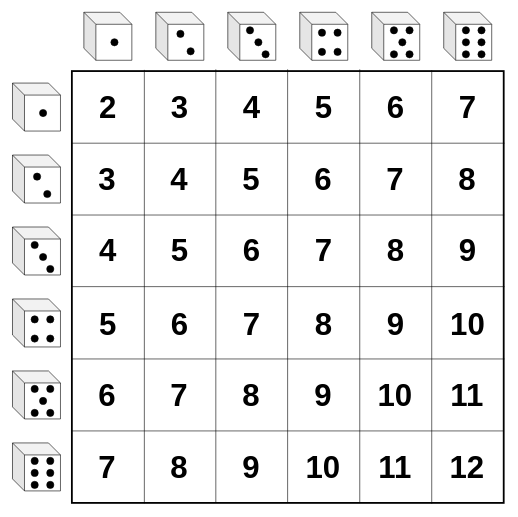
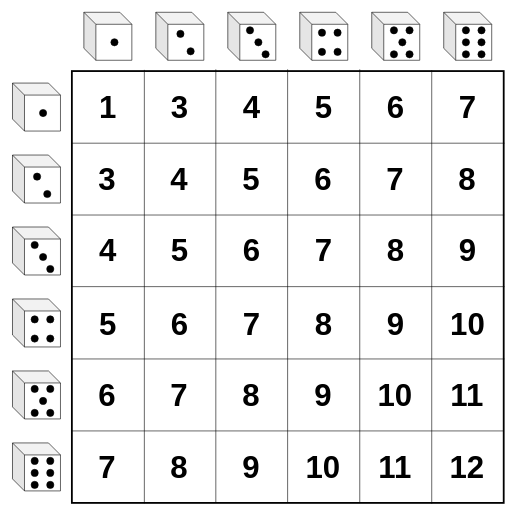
node "2": label "2" -> "1"
